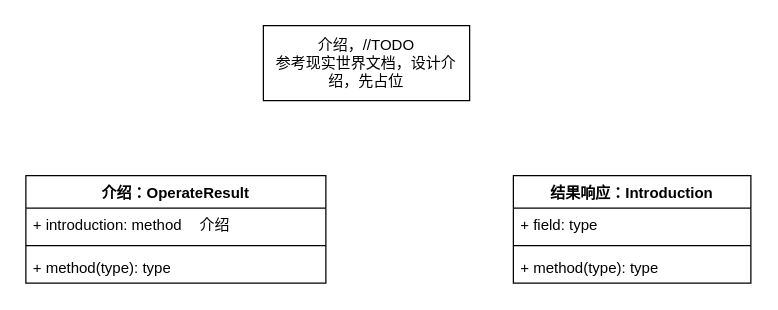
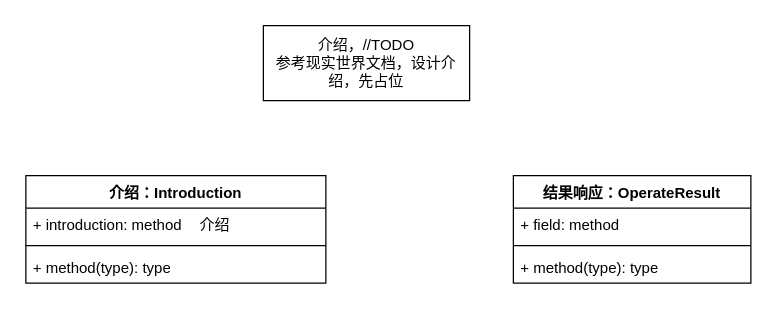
node "介绍：OperateResult": label "介绍：OperateResult" -> "介绍：Introduction"
node "结果响应：Introduction": label "结果响应：Introduction" -> "结果响应：OperateResult"
node "+ field: type": label "+ field: type" -> "+ field: method"
